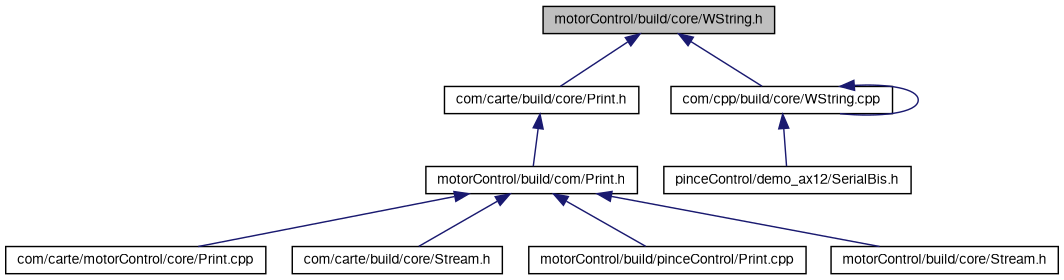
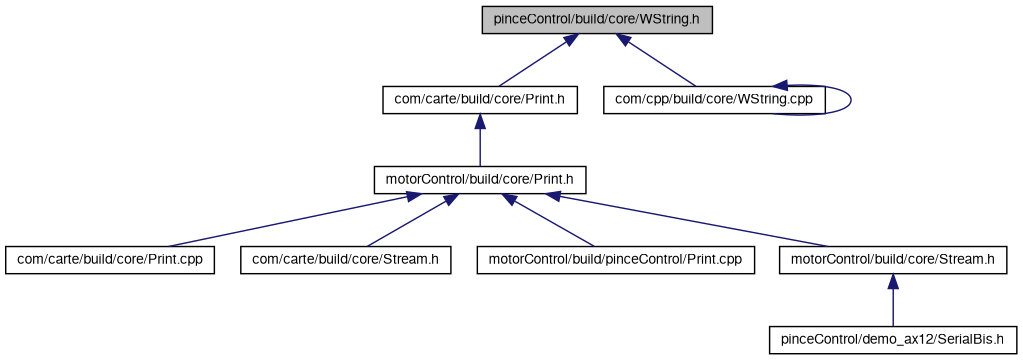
node "motorControl/build/core/WString.h": label "motorControl/build/core/WString.h" -> "pinceControl/build/core/WString.h"
edge "pinceControl/demo_ax12/SerialBis.h" -> "com/cpp/build/core/WString.cpp": now "pinceControl/demo_ax12/SerialBis.h" -> "motorControl/build/core/Stream.h"
node "motorControl/build/com/Print.h": label "motorControl/build/com/Print.h" -> "motorControl/build/core/Print.h"
node "com/carte/motorControl/core/Print.cpp": label "com/carte/motorControl/core/Print.cpp" -> "com/carte/build/core/Print.cpp"
